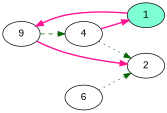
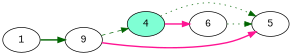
edge "1" -> "9": color deeppink -> darkgreen
node "1": fillcolor aquamarine -> white
edge "4" -> "1": now "4" -> "6"
node "4": fillcolor white -> aquamarine
node "2": label "2" -> "5"
